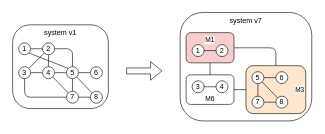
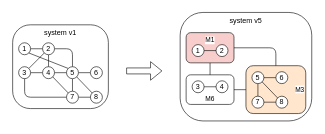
node "system v7": label "system v7" -> "system v5"
